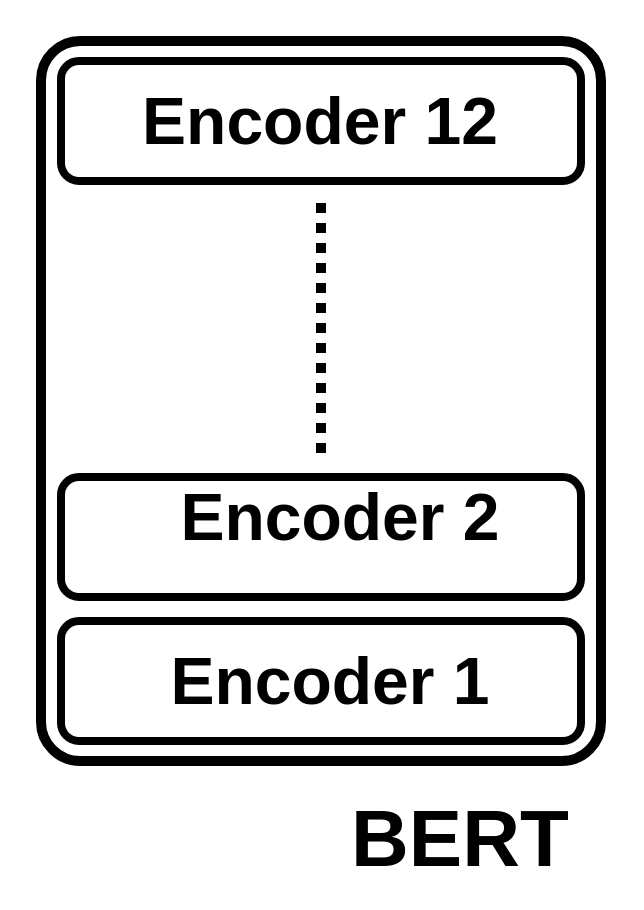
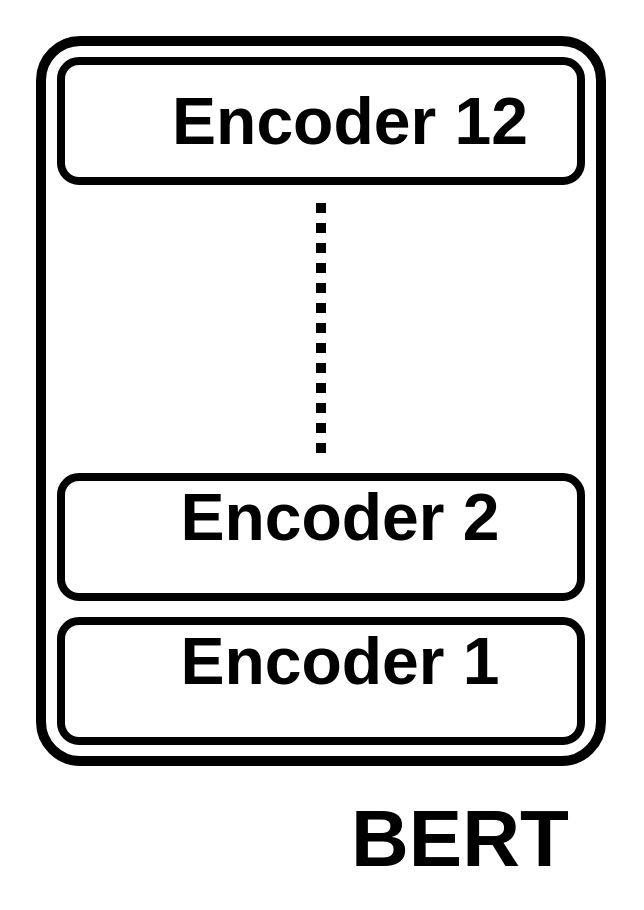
node "Encoder 12": moved (321, 121) -> (351, 121)
node "Encoder 1": moved (331, 681) -> (341, 661)
